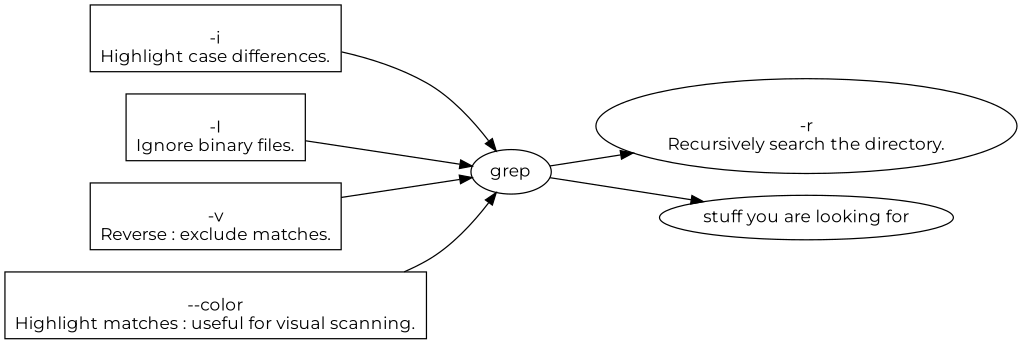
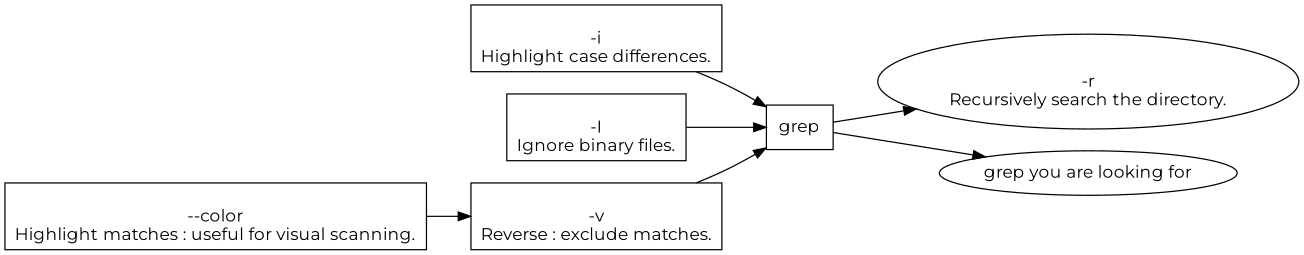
node "grep": shape ellipse -> box
node "stuff you are looking for": label "stuff you are looking for" -> "grep you are looking for"
edge "--color Highlight matches : useful for visual scanning." -> "grep": now "--color Highlight matches : useful for visual scanning." -> "-v Reverse : exclude matches."
